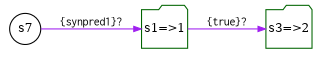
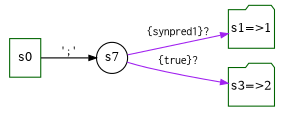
edge "s1=>1" -> "s3=>2": now "s7" -> "s3=>2"
node "s0": added
